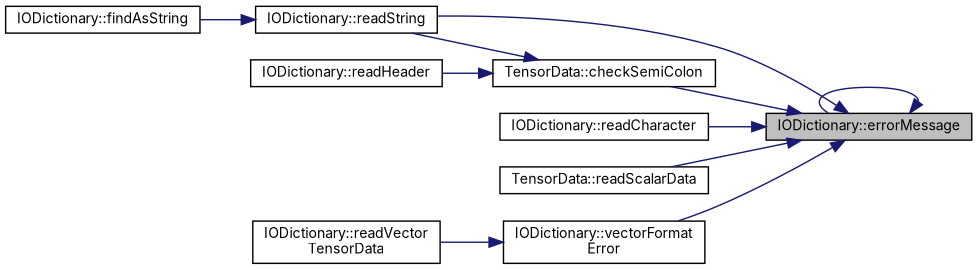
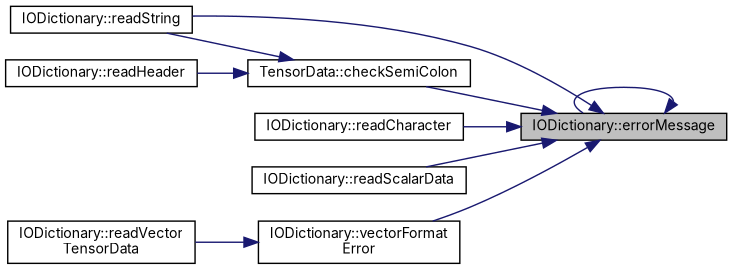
node "IODictionary::findAsString": removed
node "TensorData::readScalarData": label "TensorData::readScalarData" -> "IODictionary::readScalarData"
